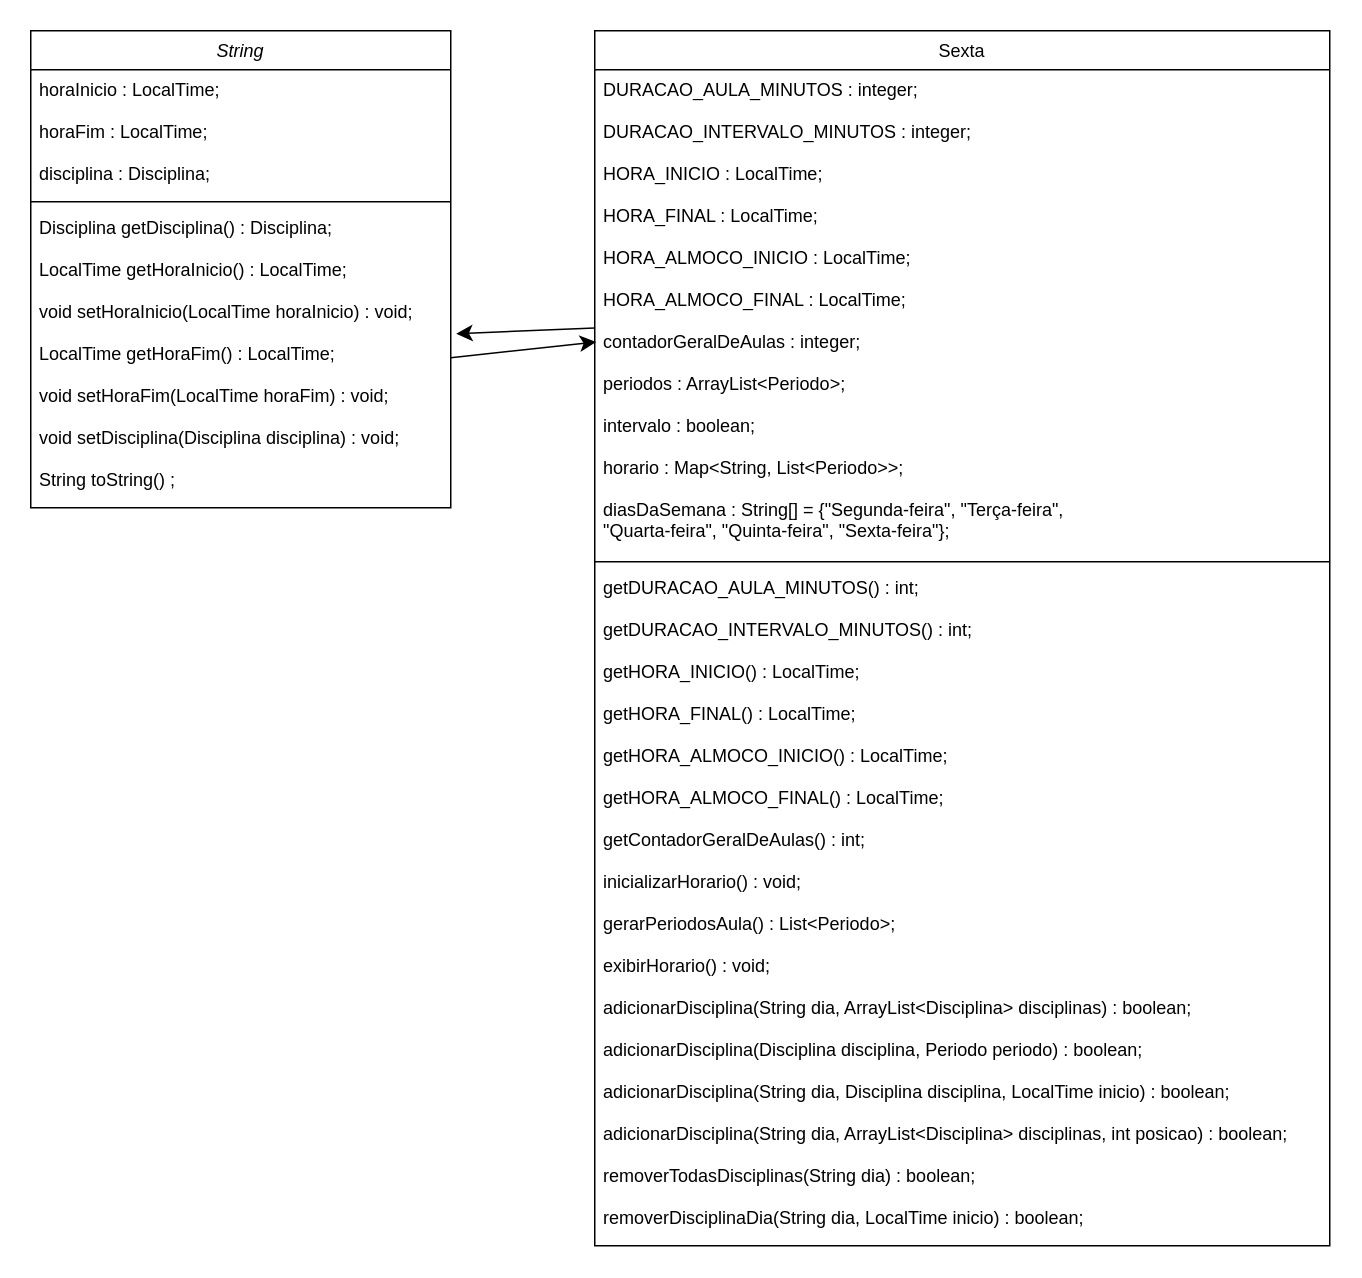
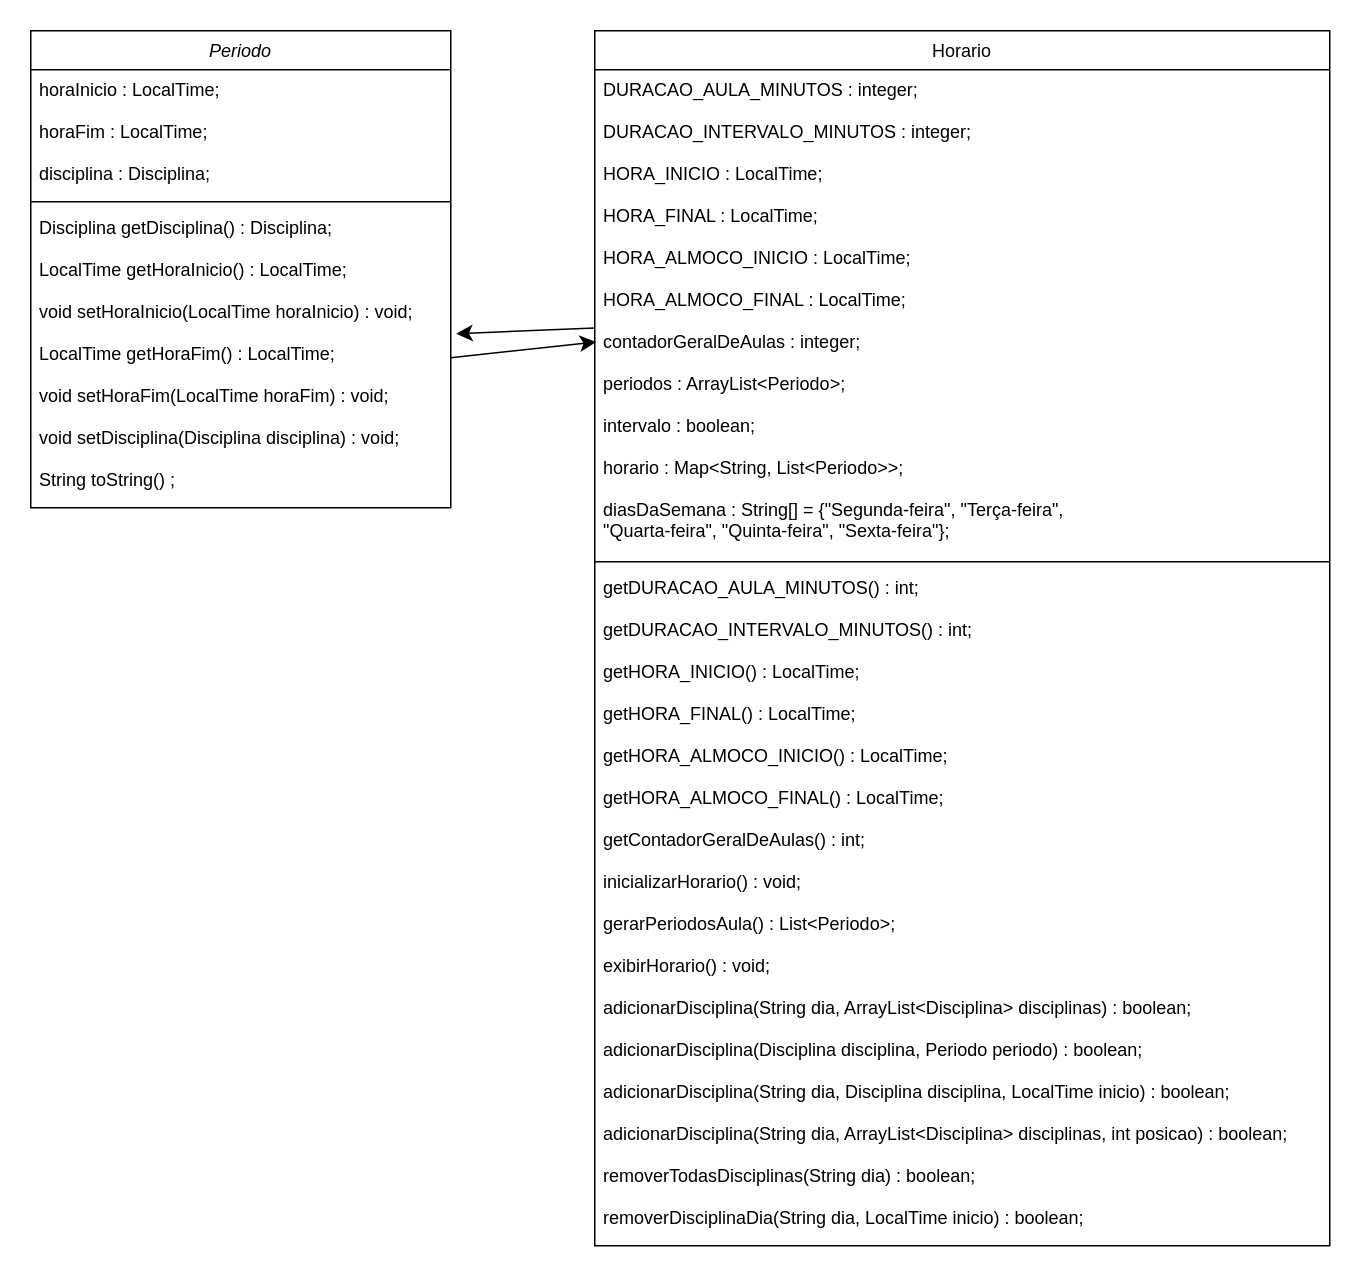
node "String": label "String" -> "Periodo"
node "Sexta": label "Sexta" -> "Horario"
